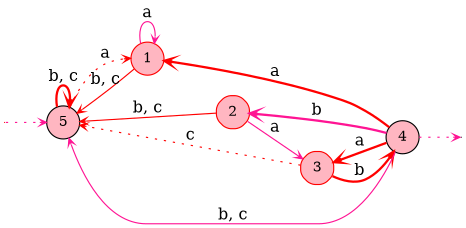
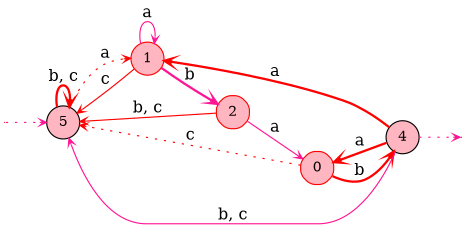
edge "1" -> "5": label "b, c" -> "c"
edge "4" -> "2": now "1" -> "2"
node "3": label "3" -> "0"
